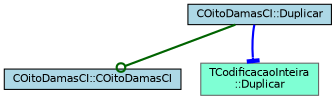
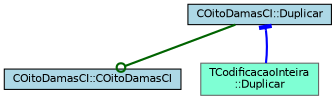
edge "COitoDamasCI::Duplicar" -> "TCodificacaoInteira ::Duplicar": reversed
